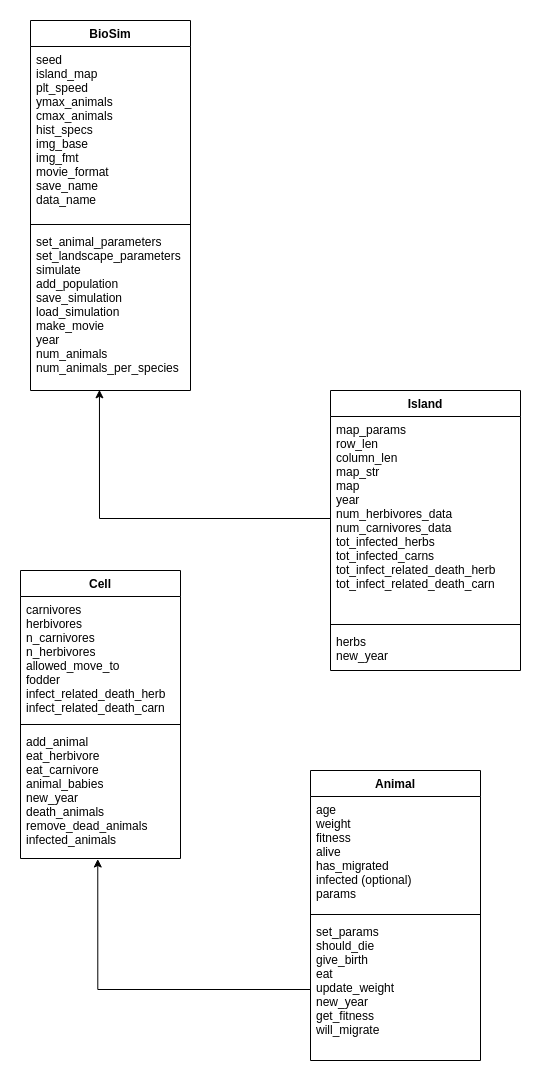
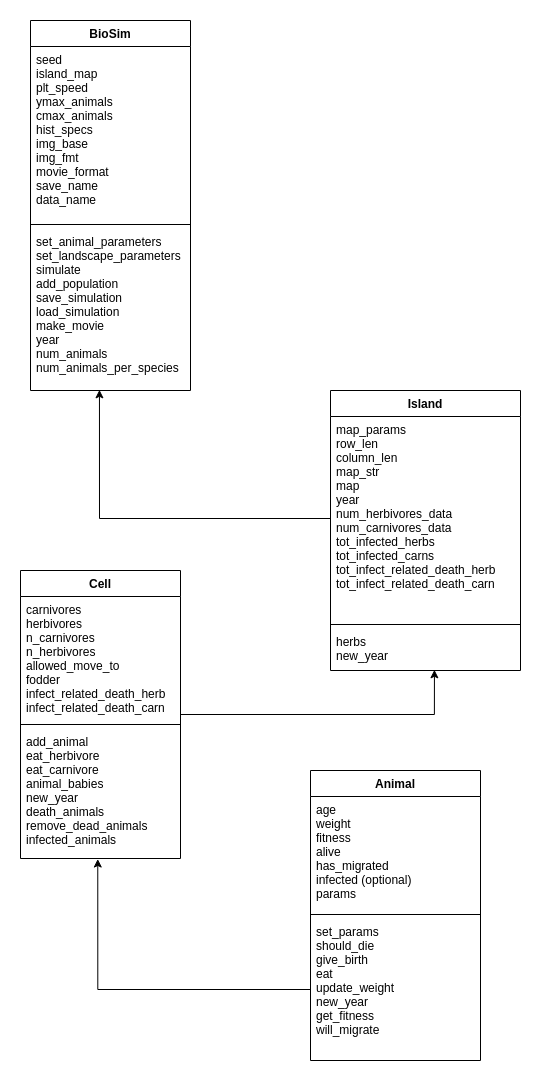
edge "Cell" -> "herbs new_year": added
